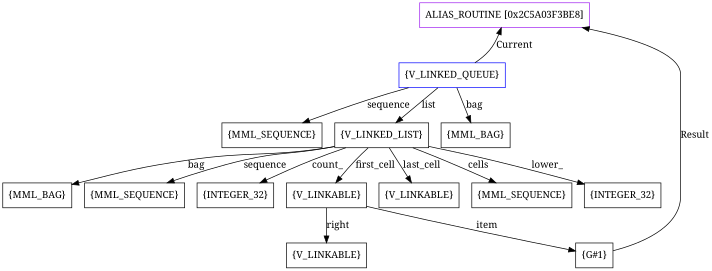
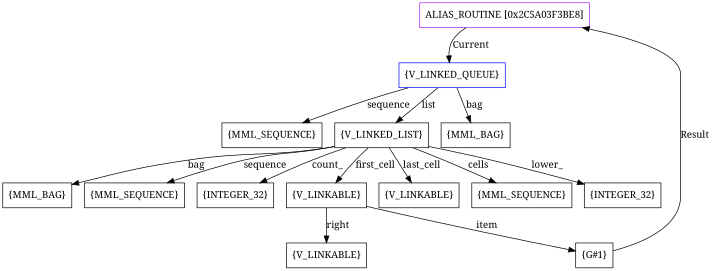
edge "{V_LINKED_QUEUE}" -> "ALIAS_ROUTINE [0x2C5A03F3BE8]": reversed
